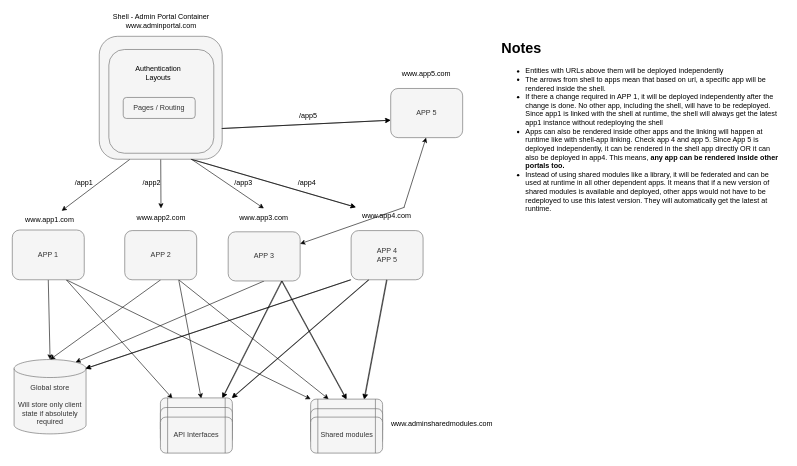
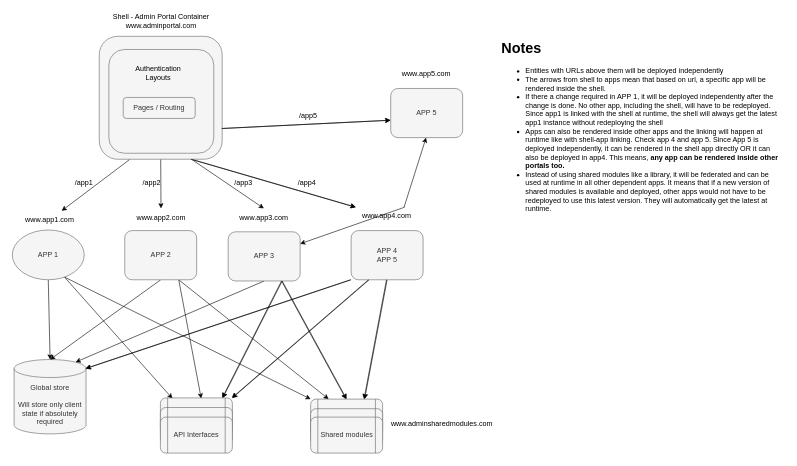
node "APP 1": shape rounded rectangle -> ellipse
